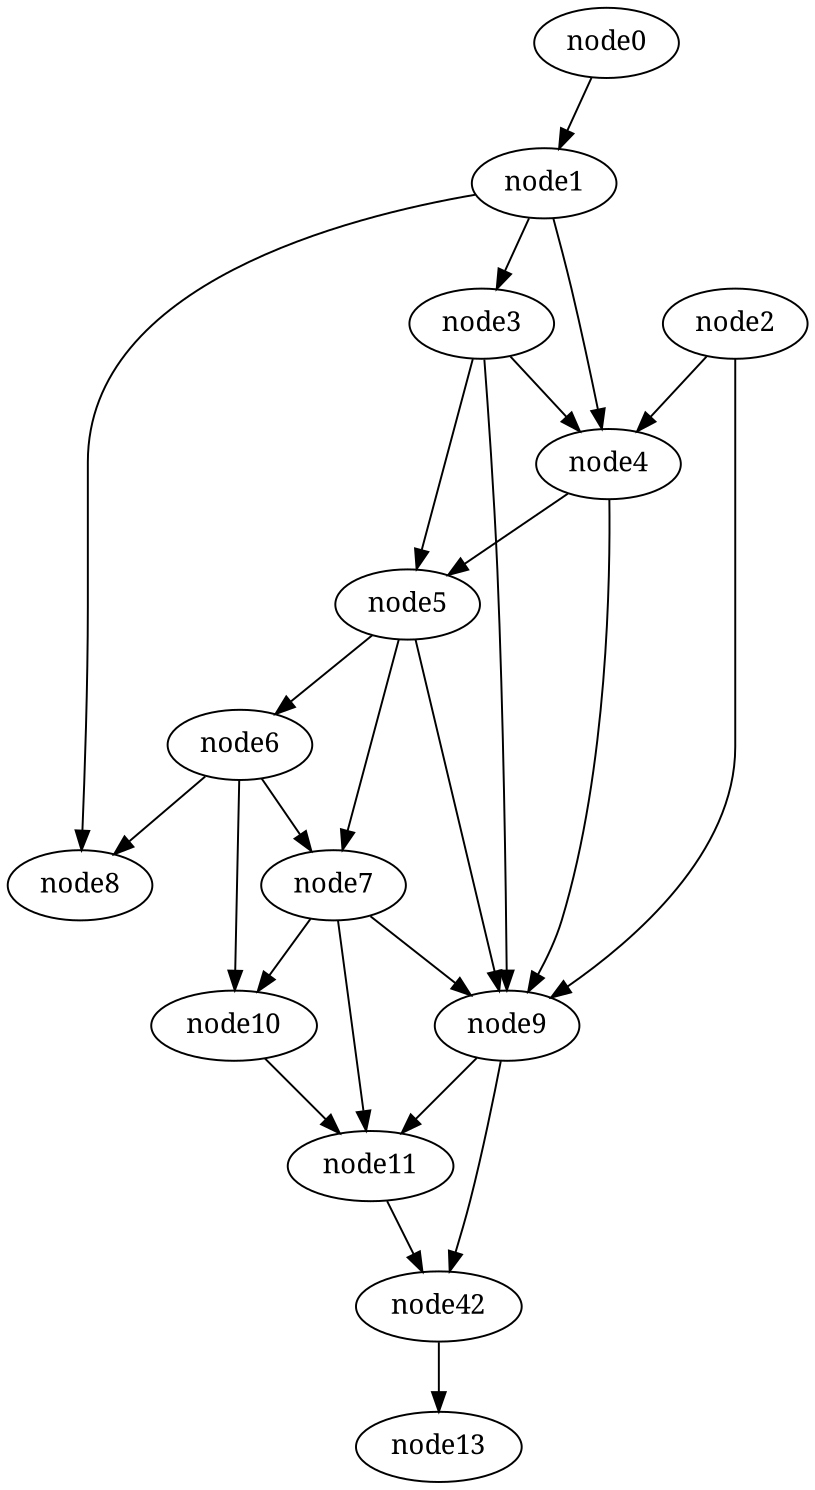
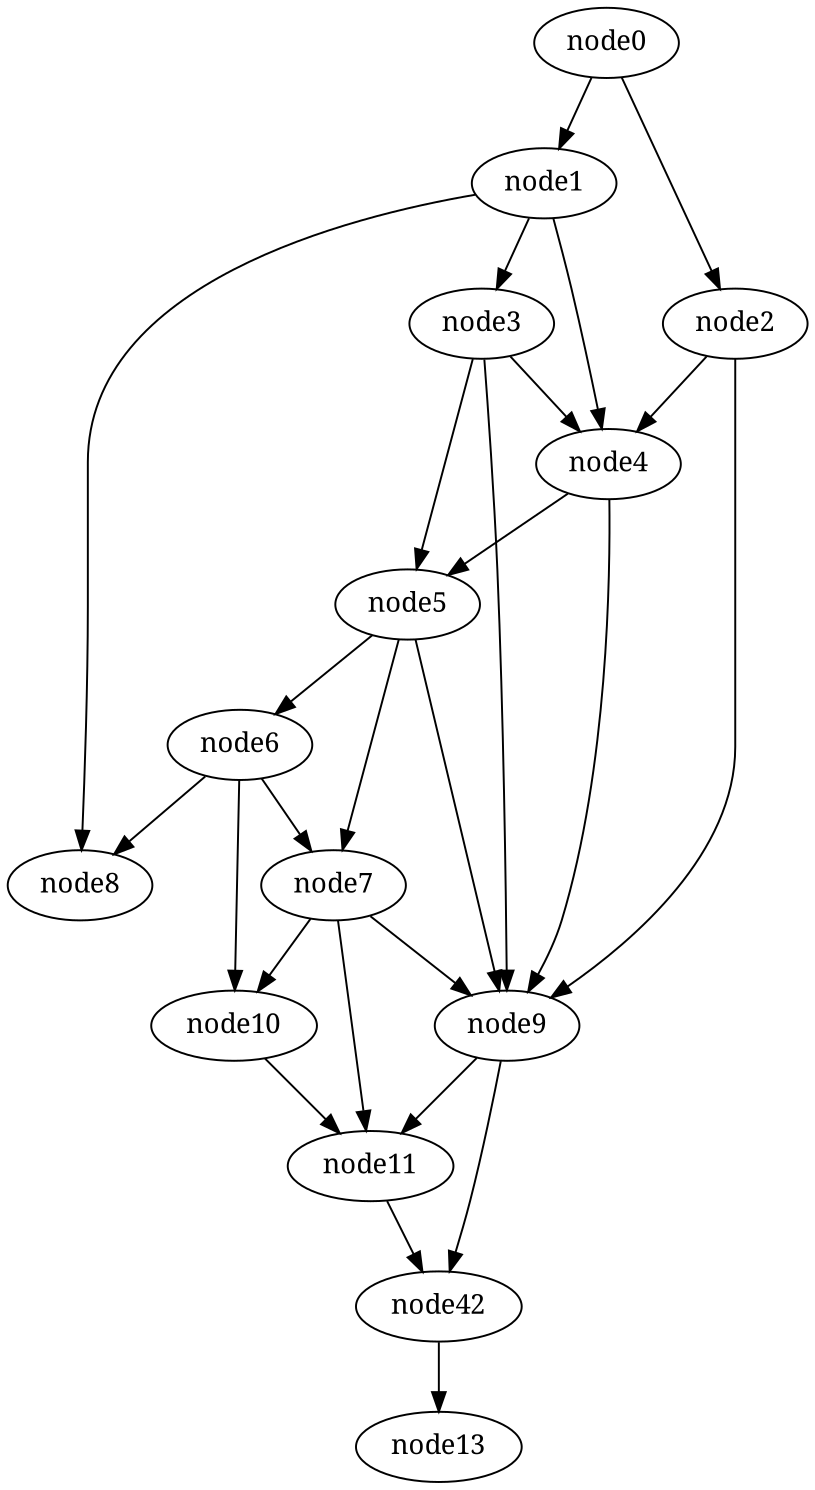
edge "node0" -> "node2": added
